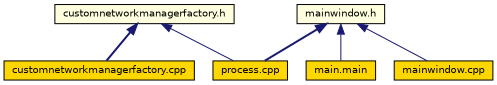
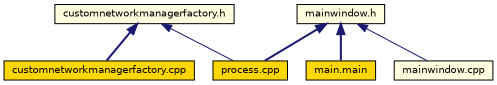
edge "main.main" -> "mainwindow.h": style solid -> bold
node "mainwindow.cpp": fillcolor gold -> lightyellow
